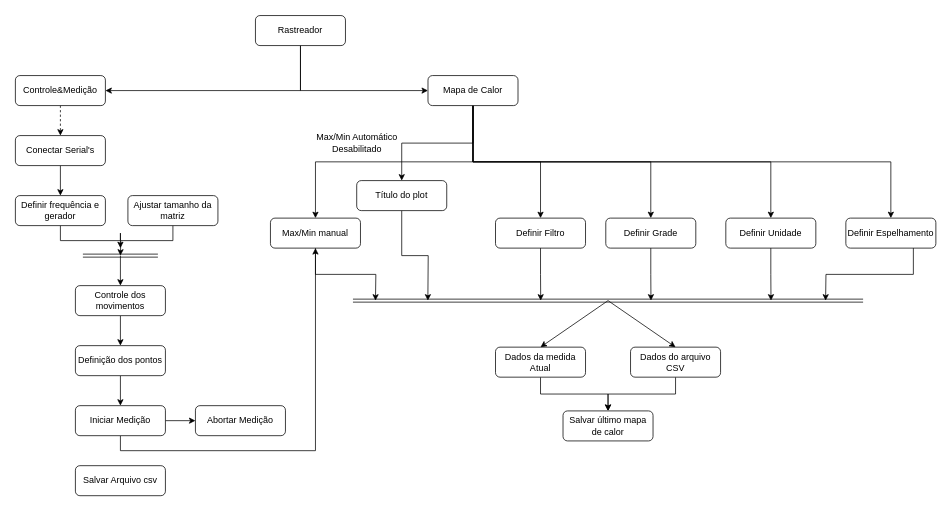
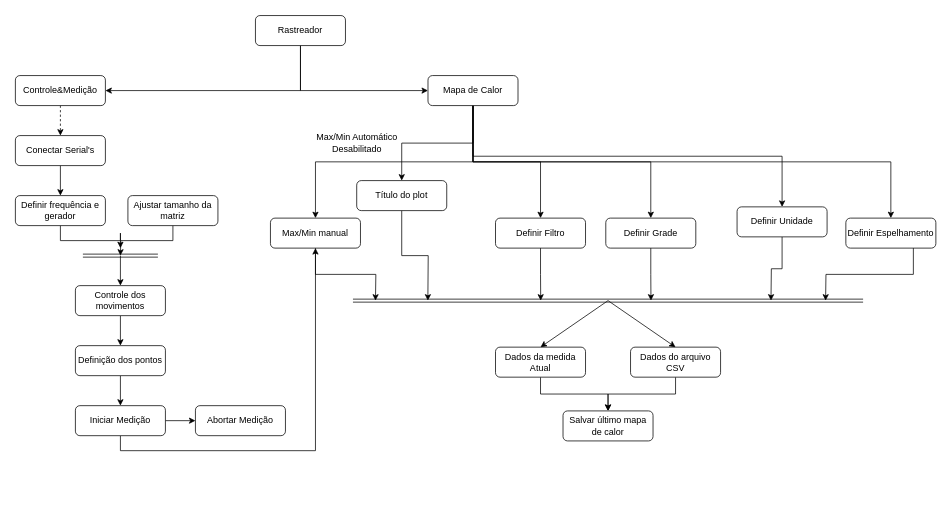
node "Definir Unidade": moved (771, 233) -> (782, 222)
node "Salvar Arquivo csv": removed
